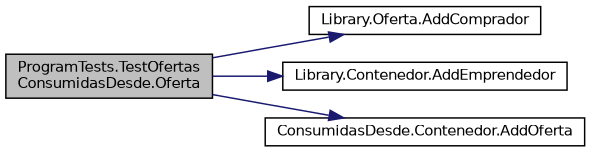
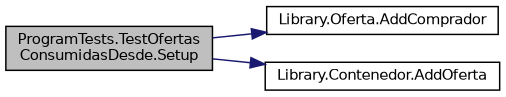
node "ProgramTests.TestOfertas ConsumidasDesde.Oferta": label "ProgramTests.TestOfertas ConsumidasDesde.Oferta" -> "ProgramTests.TestOfertas ConsumidasDesde.Setup"
node "Library.Contenedor.AddEmprendedor": removed
node "ConsumidasDesde.Contenedor.AddOferta": label "ConsumidasDesde.Contenedor.AddOferta" -> "Library.Contenedor.AddOferta"
